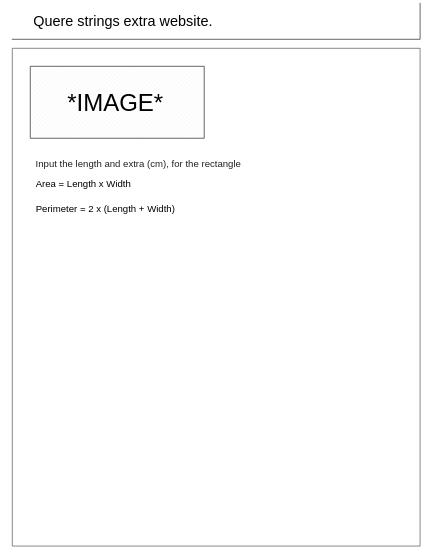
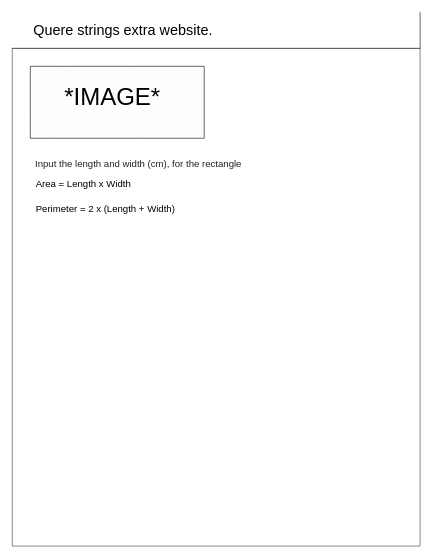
node "Quere strings extra website.": moved (216, 21) -> (216, 30)
node "*IMAGE*": moved (123, 111) -> (120, 105)
node "Input the length and extra (cm), for the rectangle": label "Input the length and extra (cm), for the rectangle" -> "Input the length and width (cm), for the rectangle"
